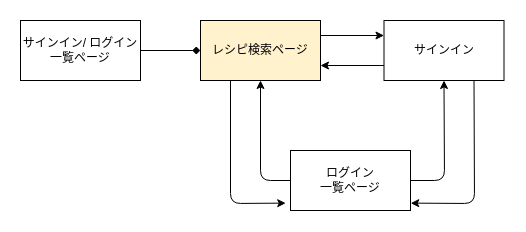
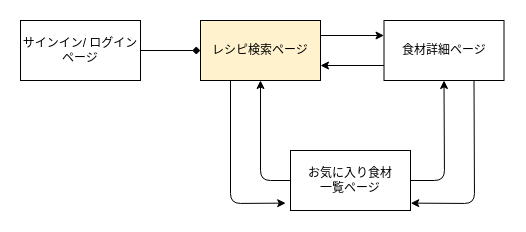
node "サインイン/ ログイン 一覧ページ": label "サインイン/ ログイン 一覧ページ" -> "サインイン/ ログイン ページ"
node "サインイン": label "サインイン" -> "食材詳細ページ"
node "ログイン 一覧ページ": label "ログイン 一覧ページ" -> "お気に入り食材 一覧ページ"
